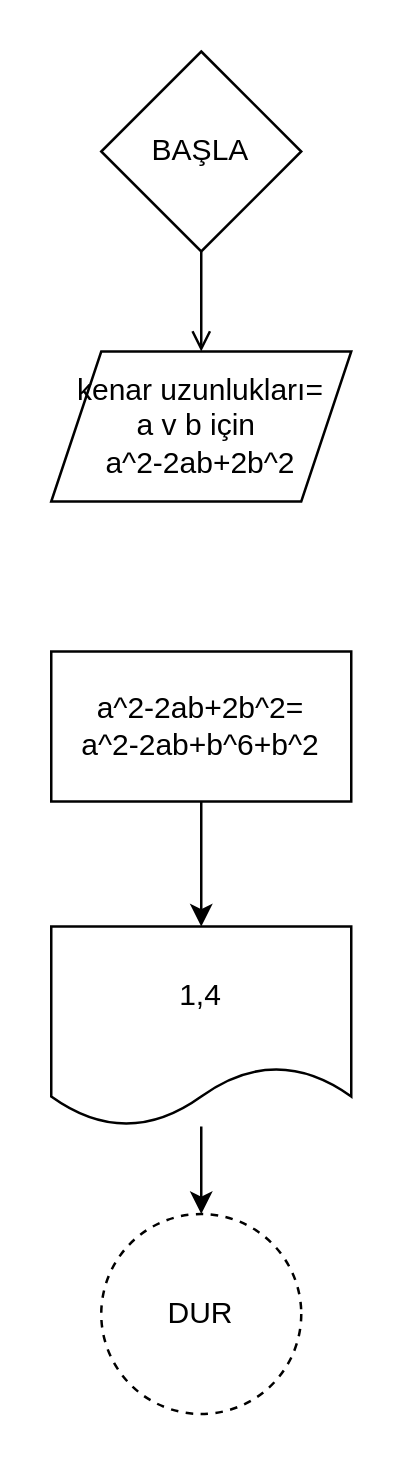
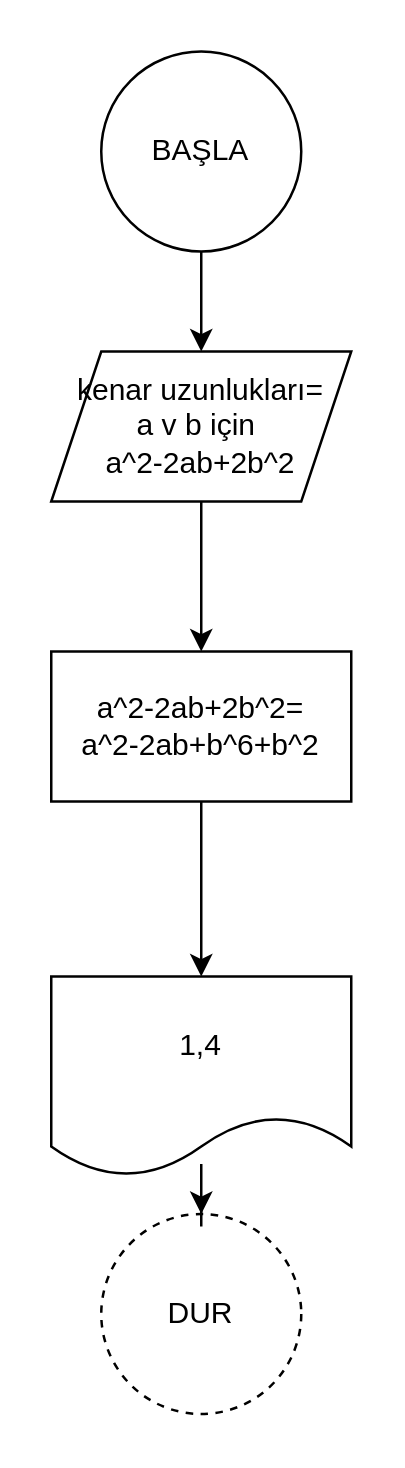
node "BAŞLA": shape diamond -> ellipse
edge "BAŞLA" -> "kenar uzunlukları= a v b için a^2-2ab+2b^2": arrowhead open -> classic
edge "kenar uzunlukları= a v b için a^2-2ab+2b^2" -> "a^2-2ab+2b^2= a^2-2ab+b^6+b^2": added
node "1,4": moved (201, 1026) -> (201, 1076)
